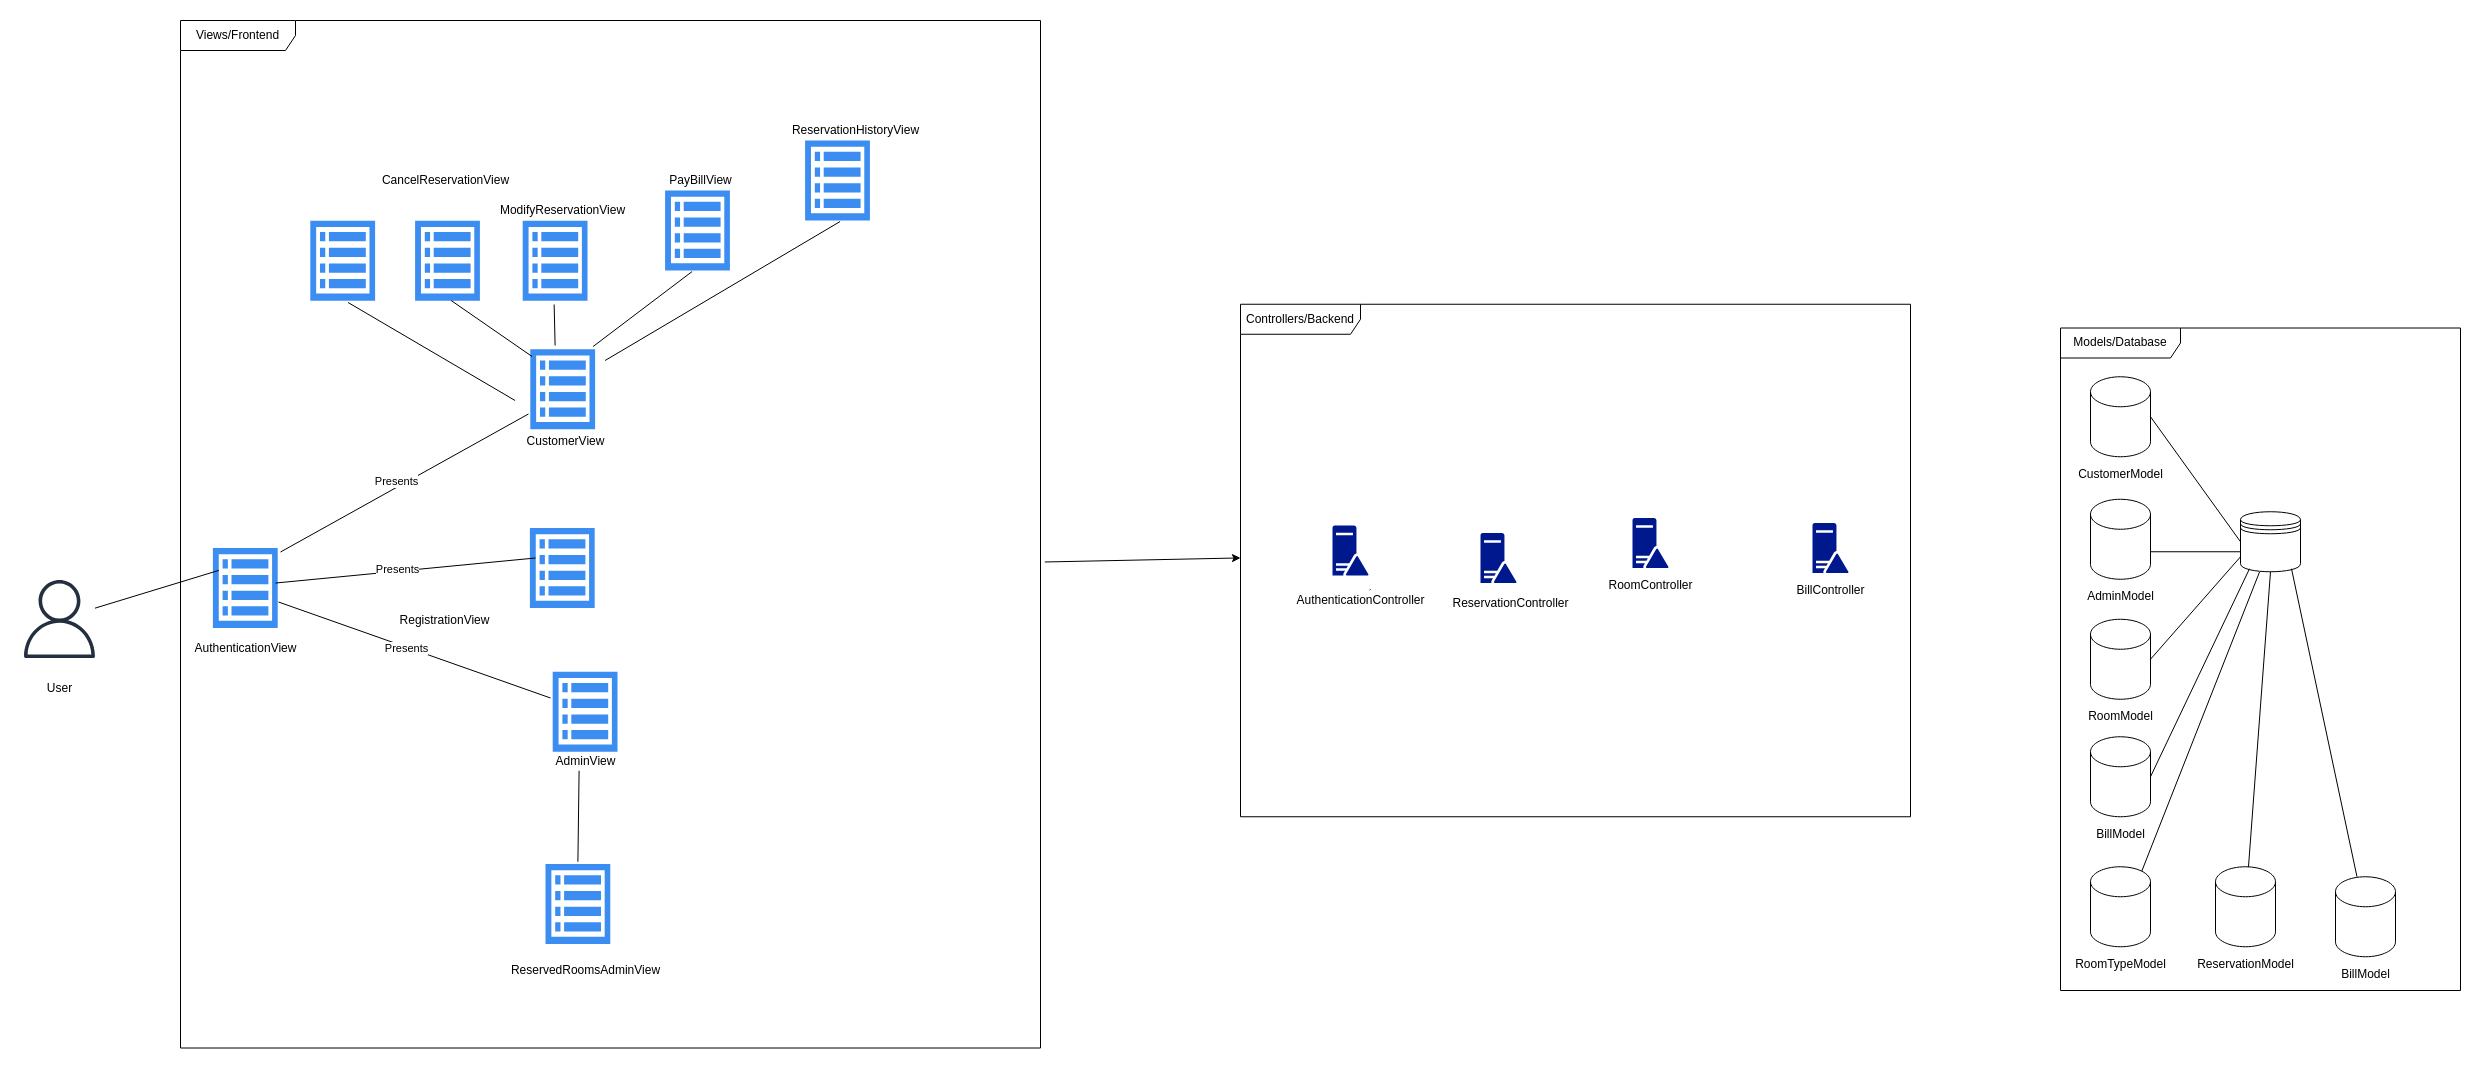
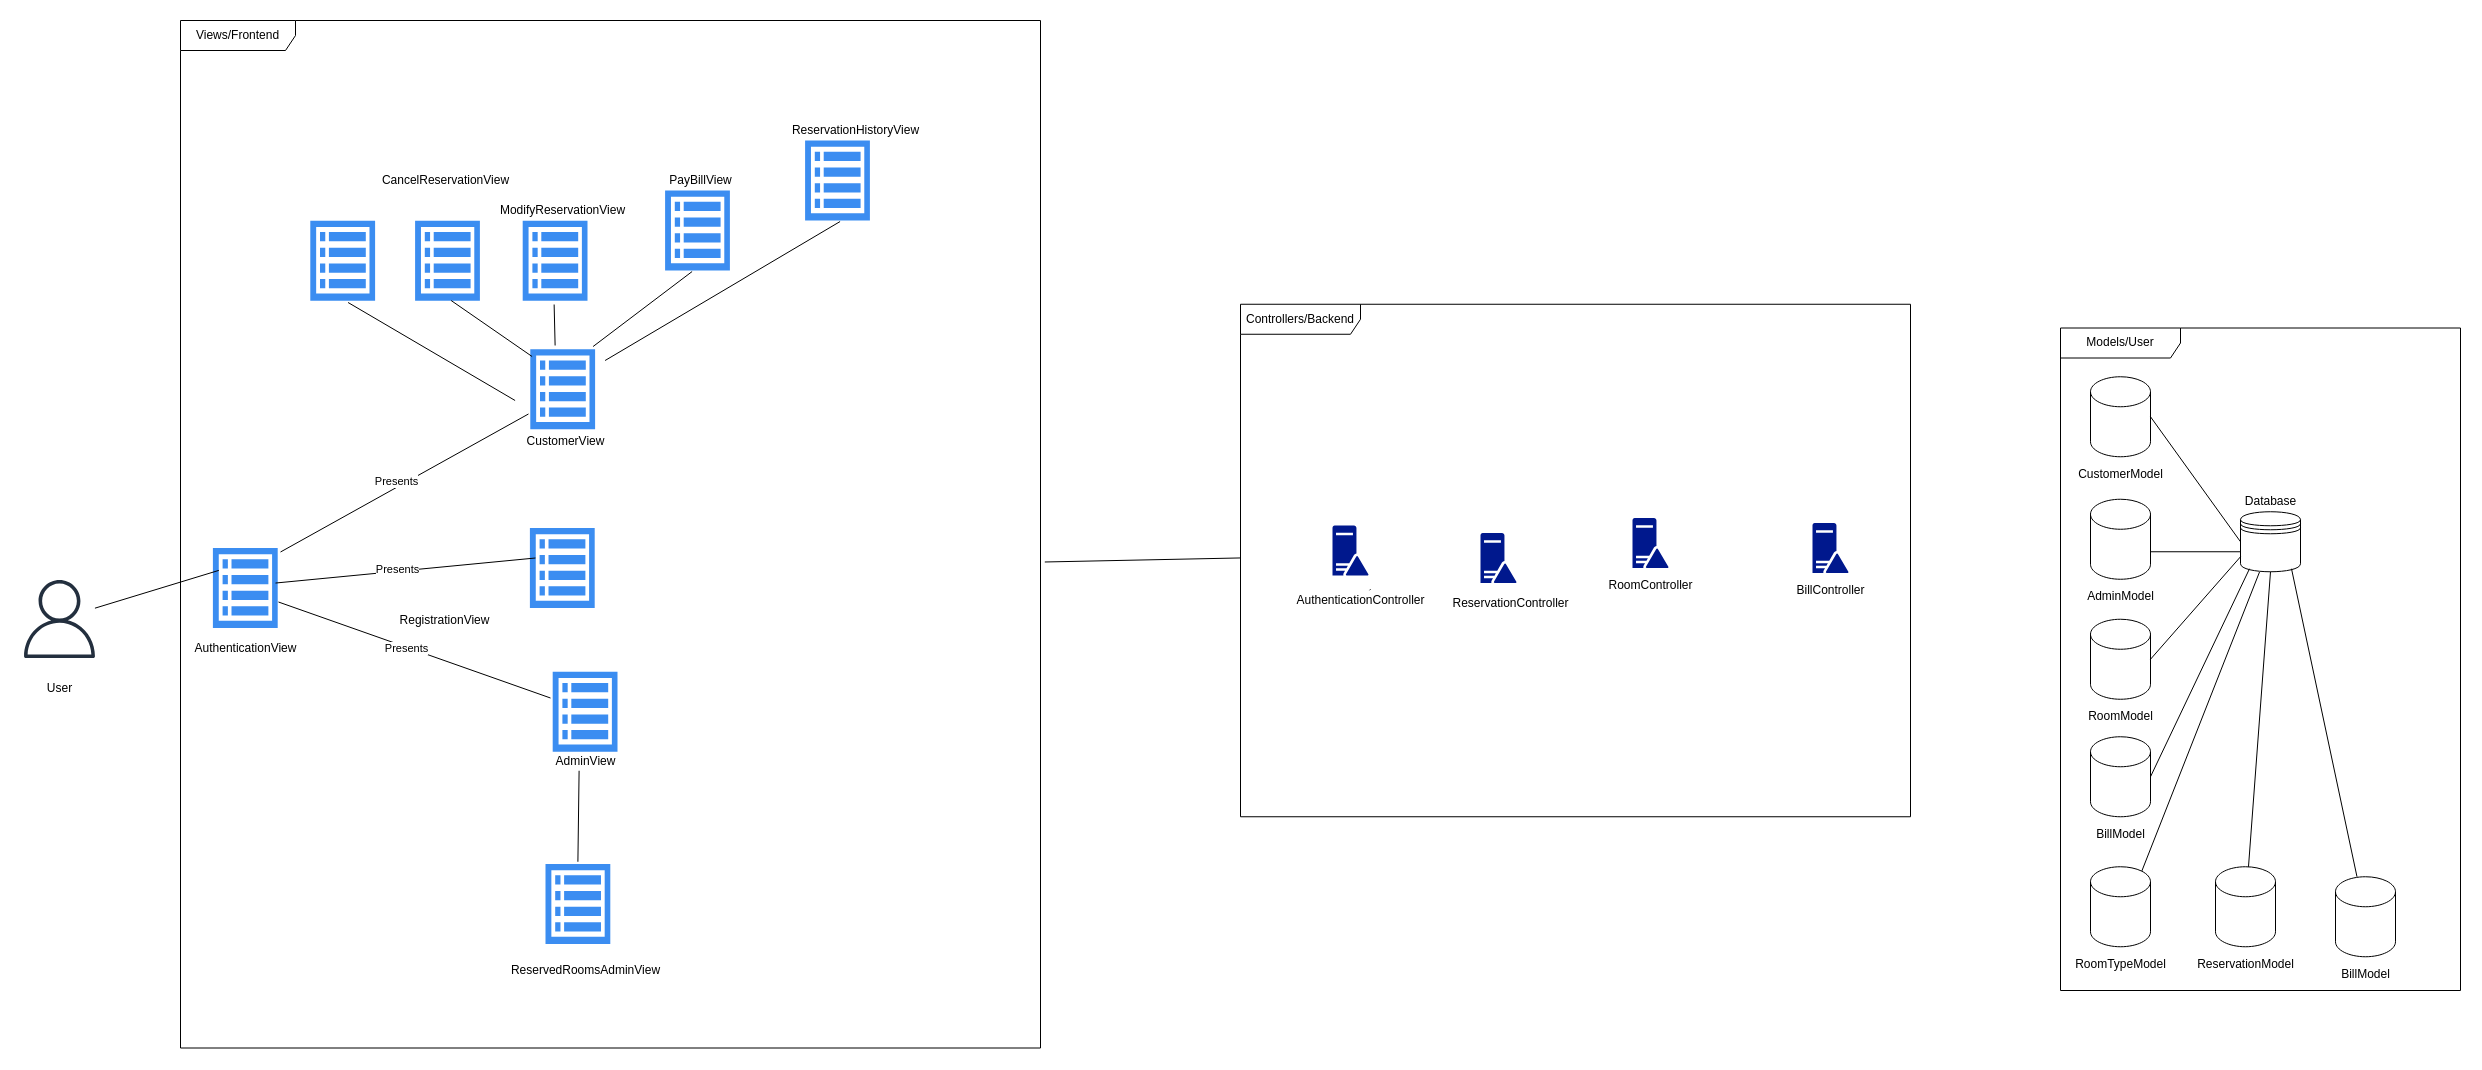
node "Models/Database": label "Models/Database" -> "Models/User"
node "Database": added
edge "Views/Frontend" -> "Controllers/Backend": arrowhead classic -> none
